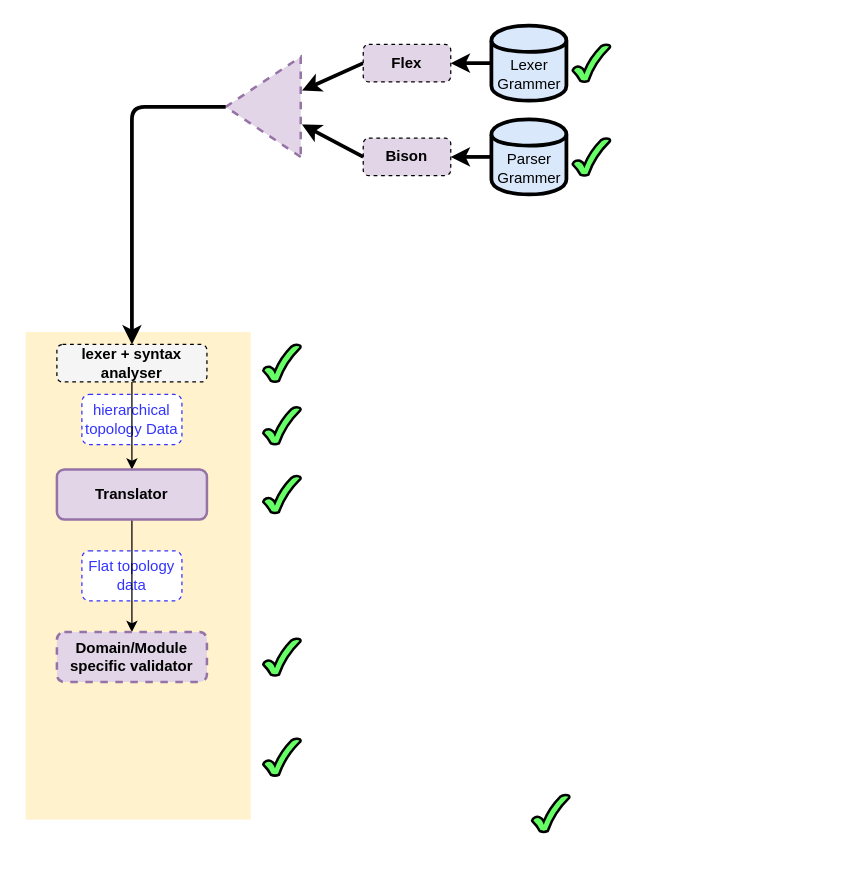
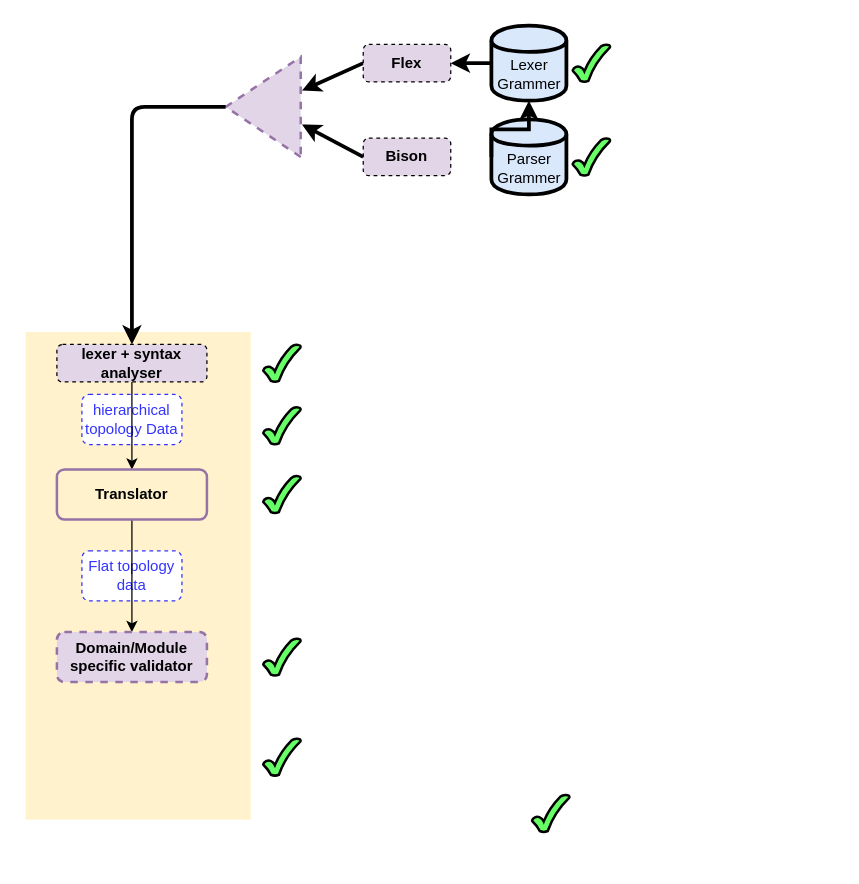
edge "Parser Grammer" -> "Bison": now "Parser Grammer" -> "Lexer Grammer"
node "lexer + syntax analyser": fillcolor #f5f5f5 -> #e1d5e7
node "Translator": fillcolor #e1d5e7 -> #fff2cc
